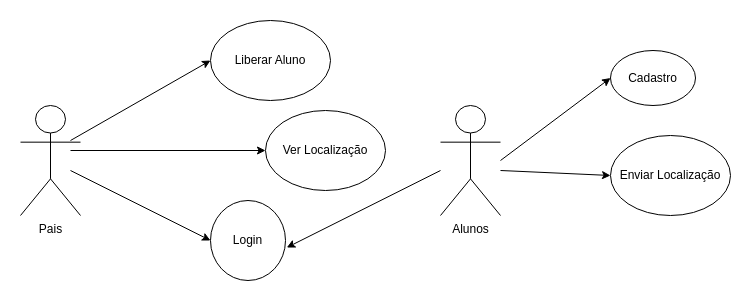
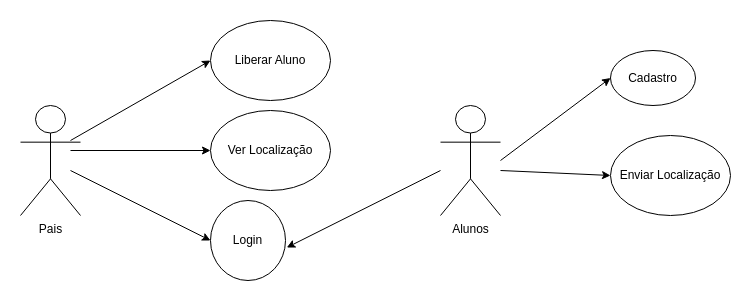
node "Ver Localização": moved (326, 151) -> (271, 151)
